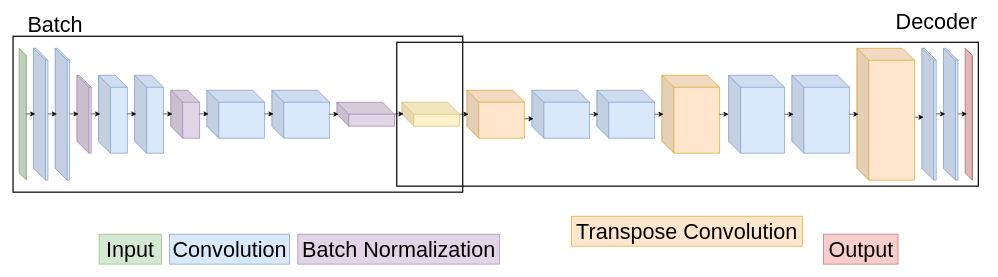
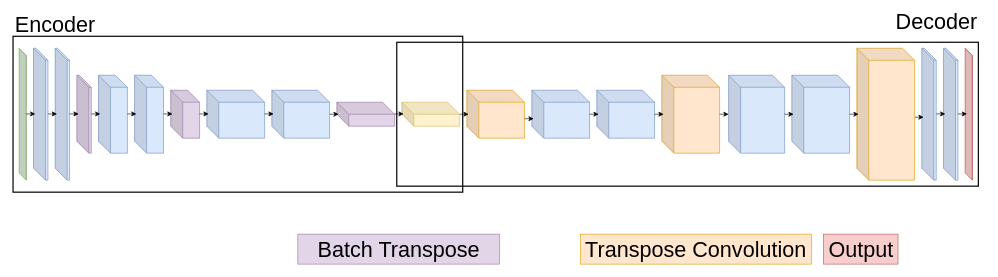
node "Batch": label "Batch" -> "Encoder"
node "Transpose Convolution": moved (687, 231) -> (696, 249)
node "Input": removed
node "Convolution": removed
node "Batch Normalization": label "Batch Normalization" -> "Batch Transpose"
